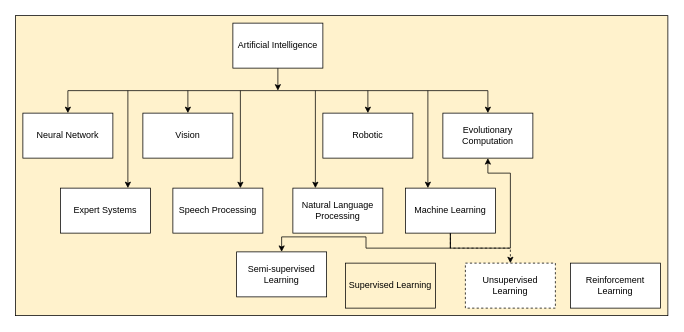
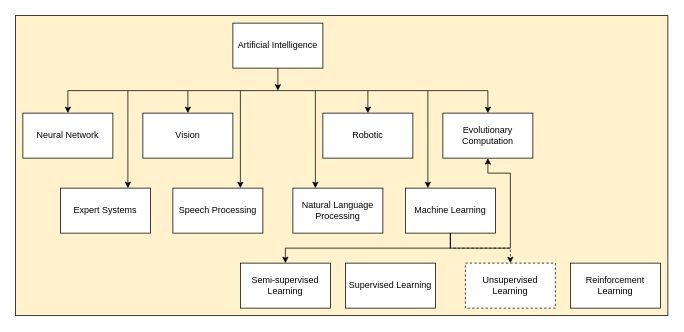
node "Semi-supervised Learning": moved (282, 274) -> (285, 285)
node "Supervised Learning": fillcolor #fff2cc -> #ffffff
